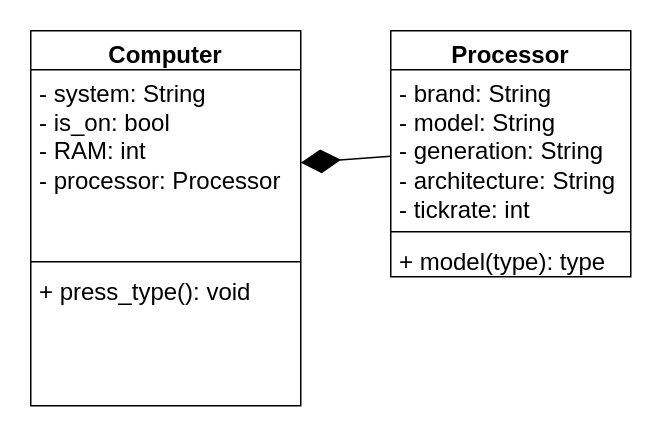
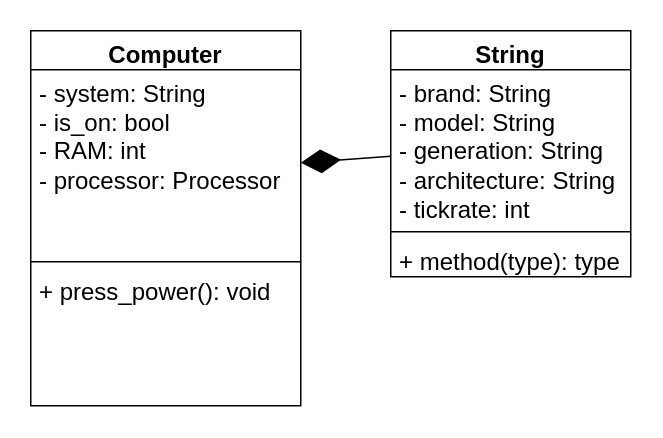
node "Processor": label "Processor" -> "String"
node "+ model(type): type": label "+ model(type): type" -> "+ method(type): type"
node "+ press_type(): void": label "+ press_type(): void" -> "+ press_power(): void"
